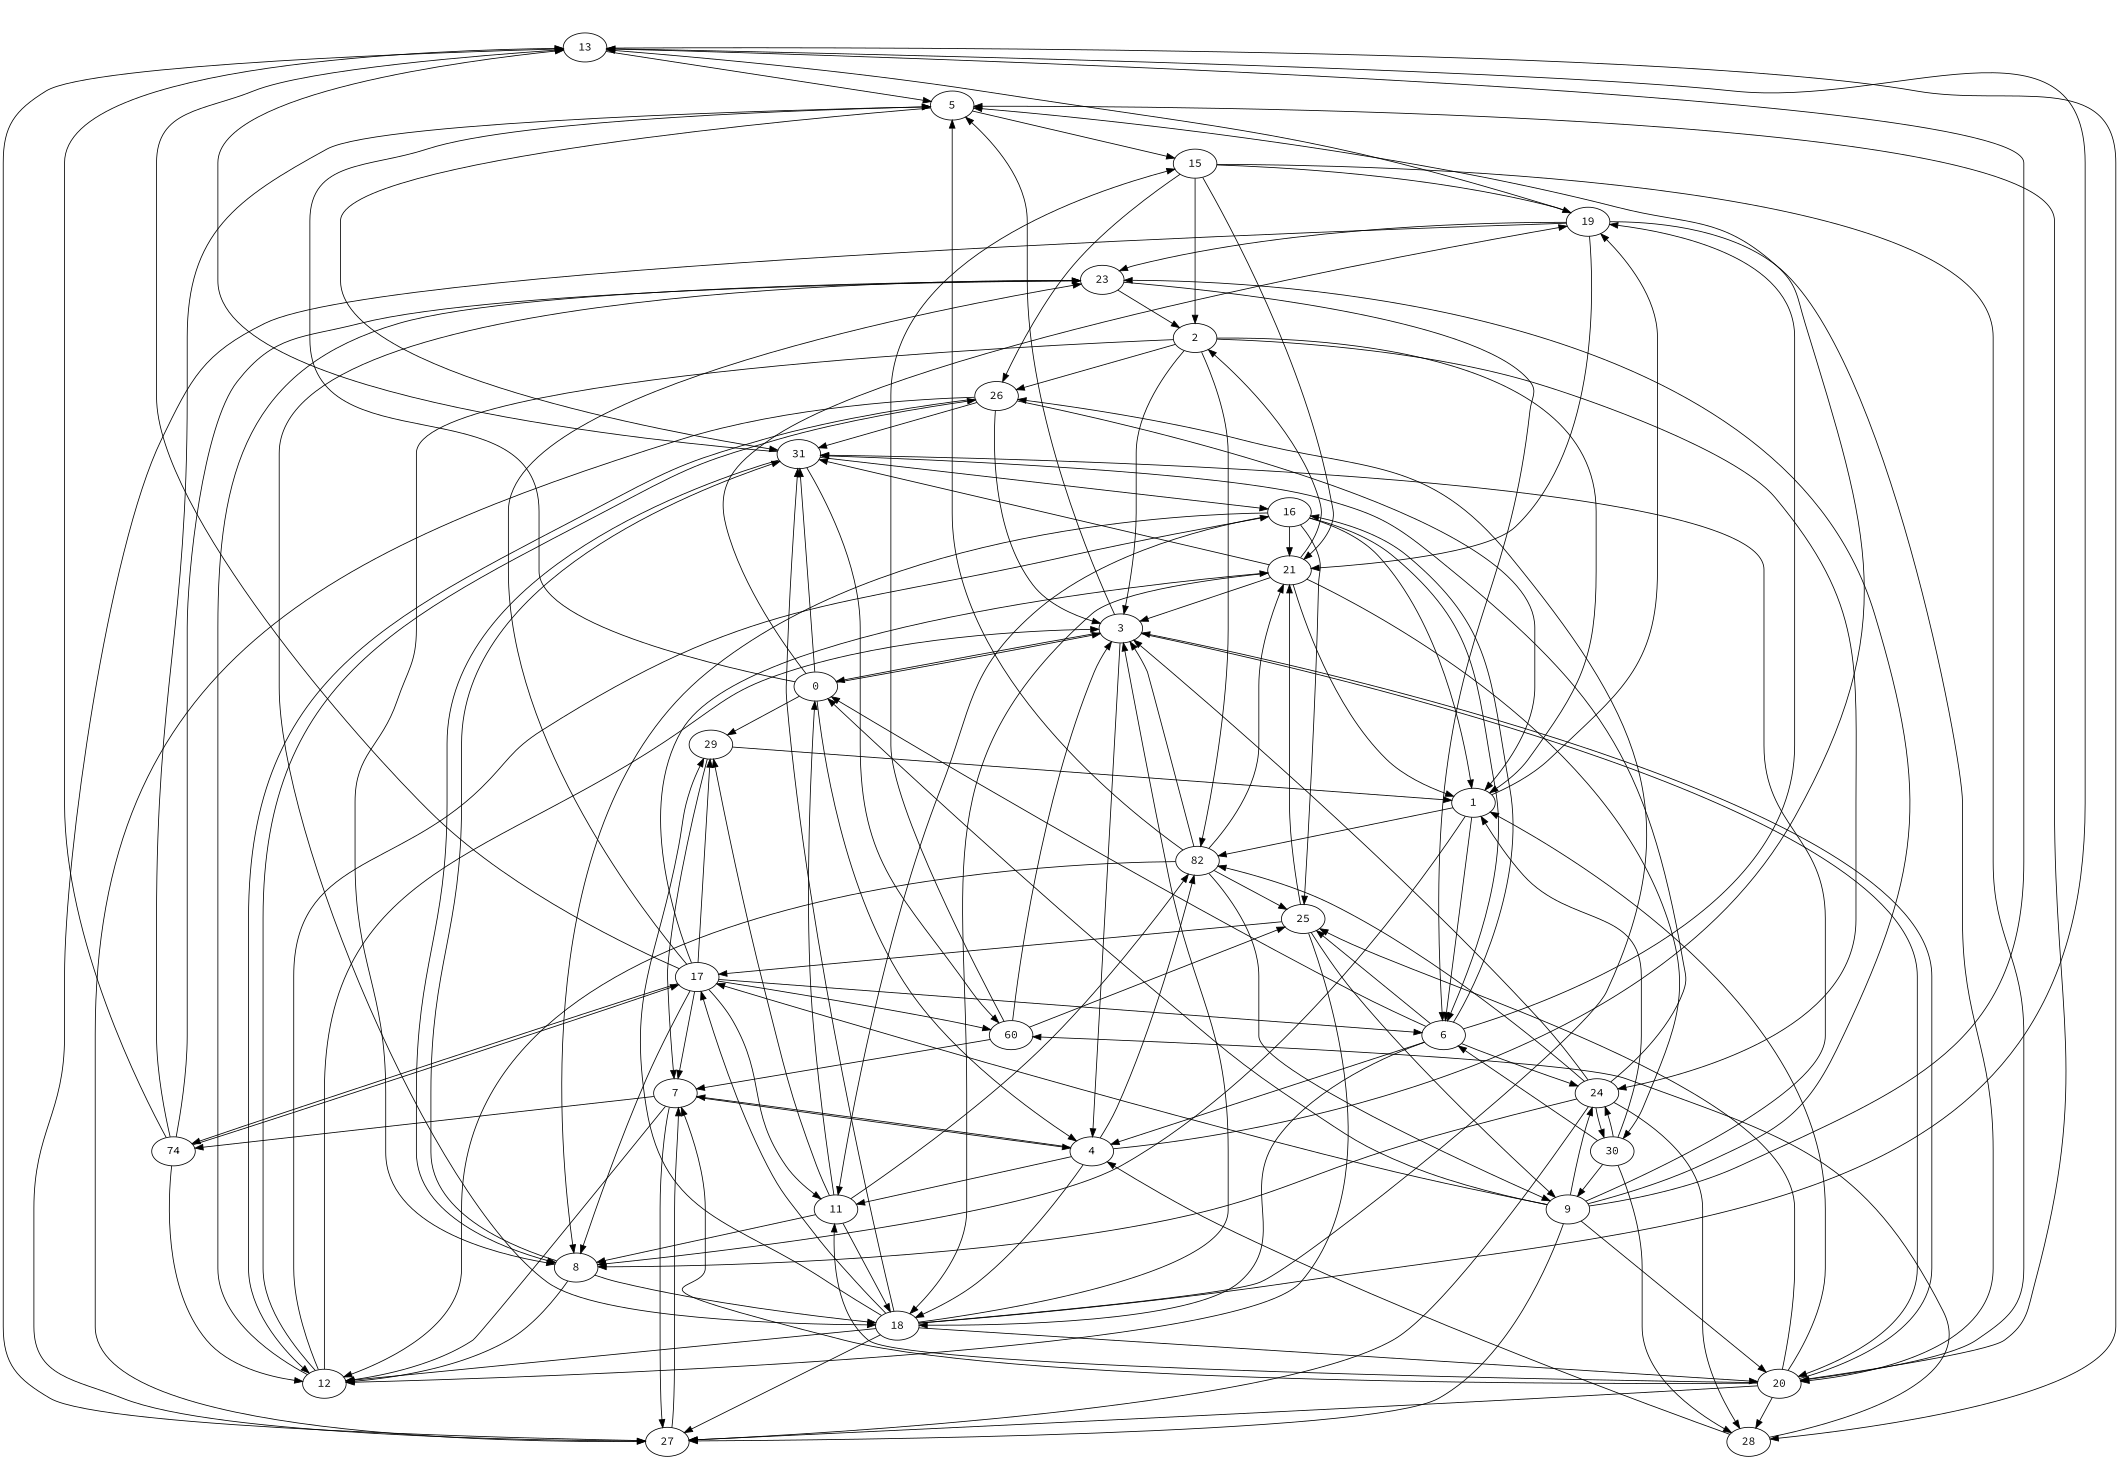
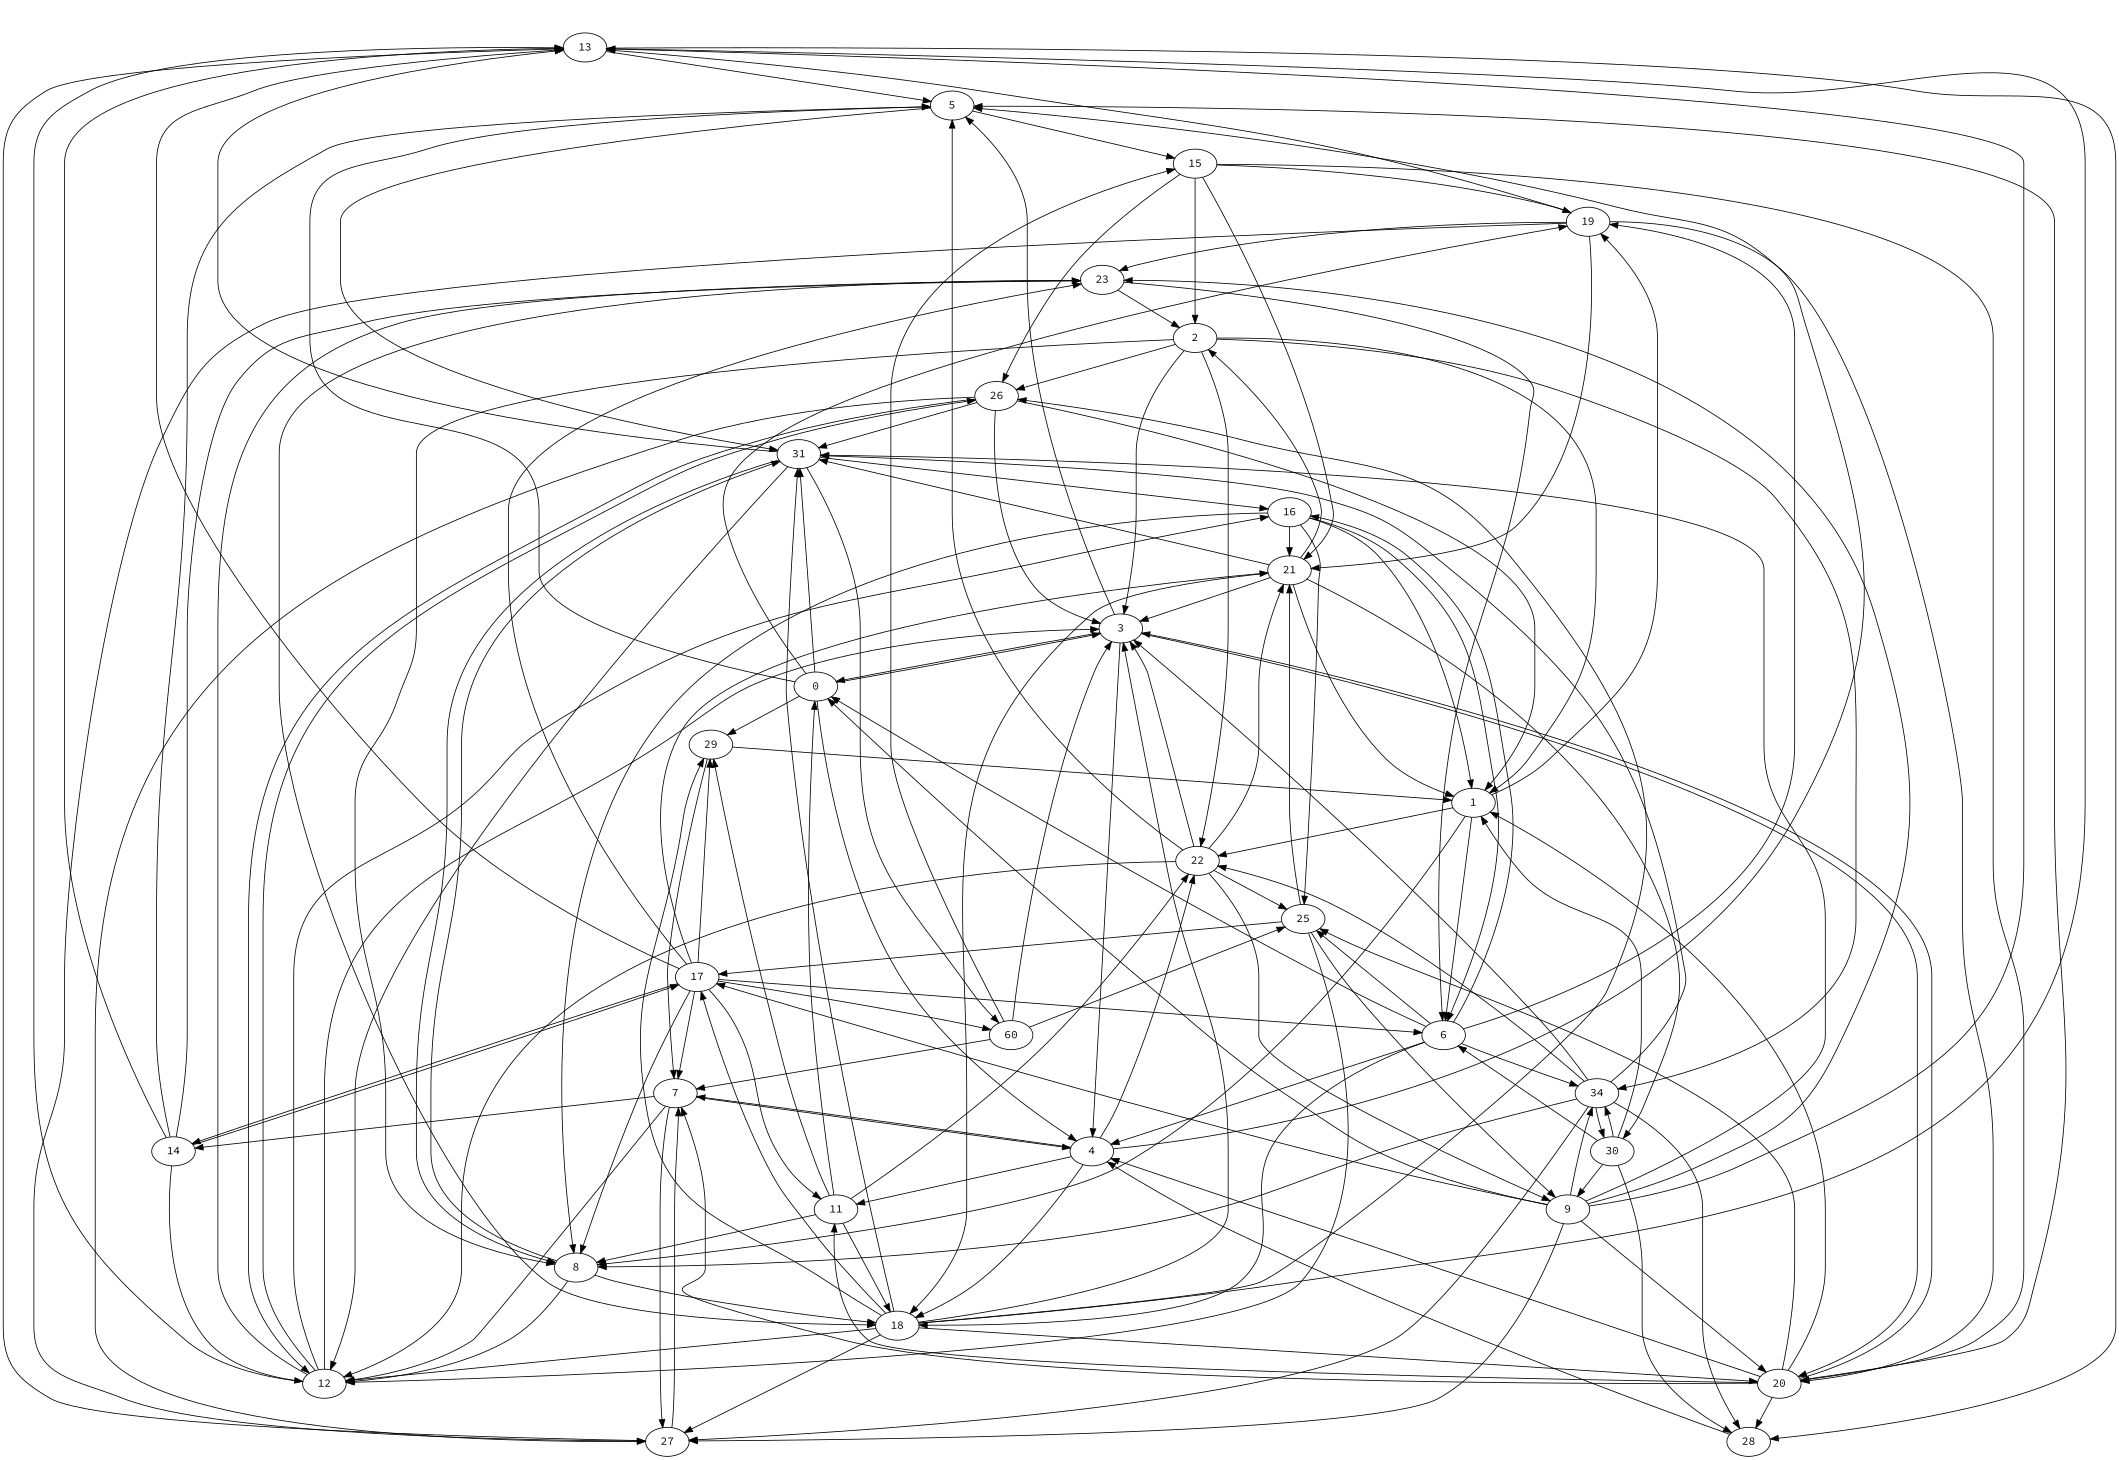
edge "12" -> "13": added
edge "16" -> "11": removed
edge "31" -> "12": added
node "82": label "82" -> "22"
node "24": label "24" -> "34"
edge "28" -> "60": removed
node "74": label "74" -> "14"
edge "20" -> "27": now "20" -> "4"
